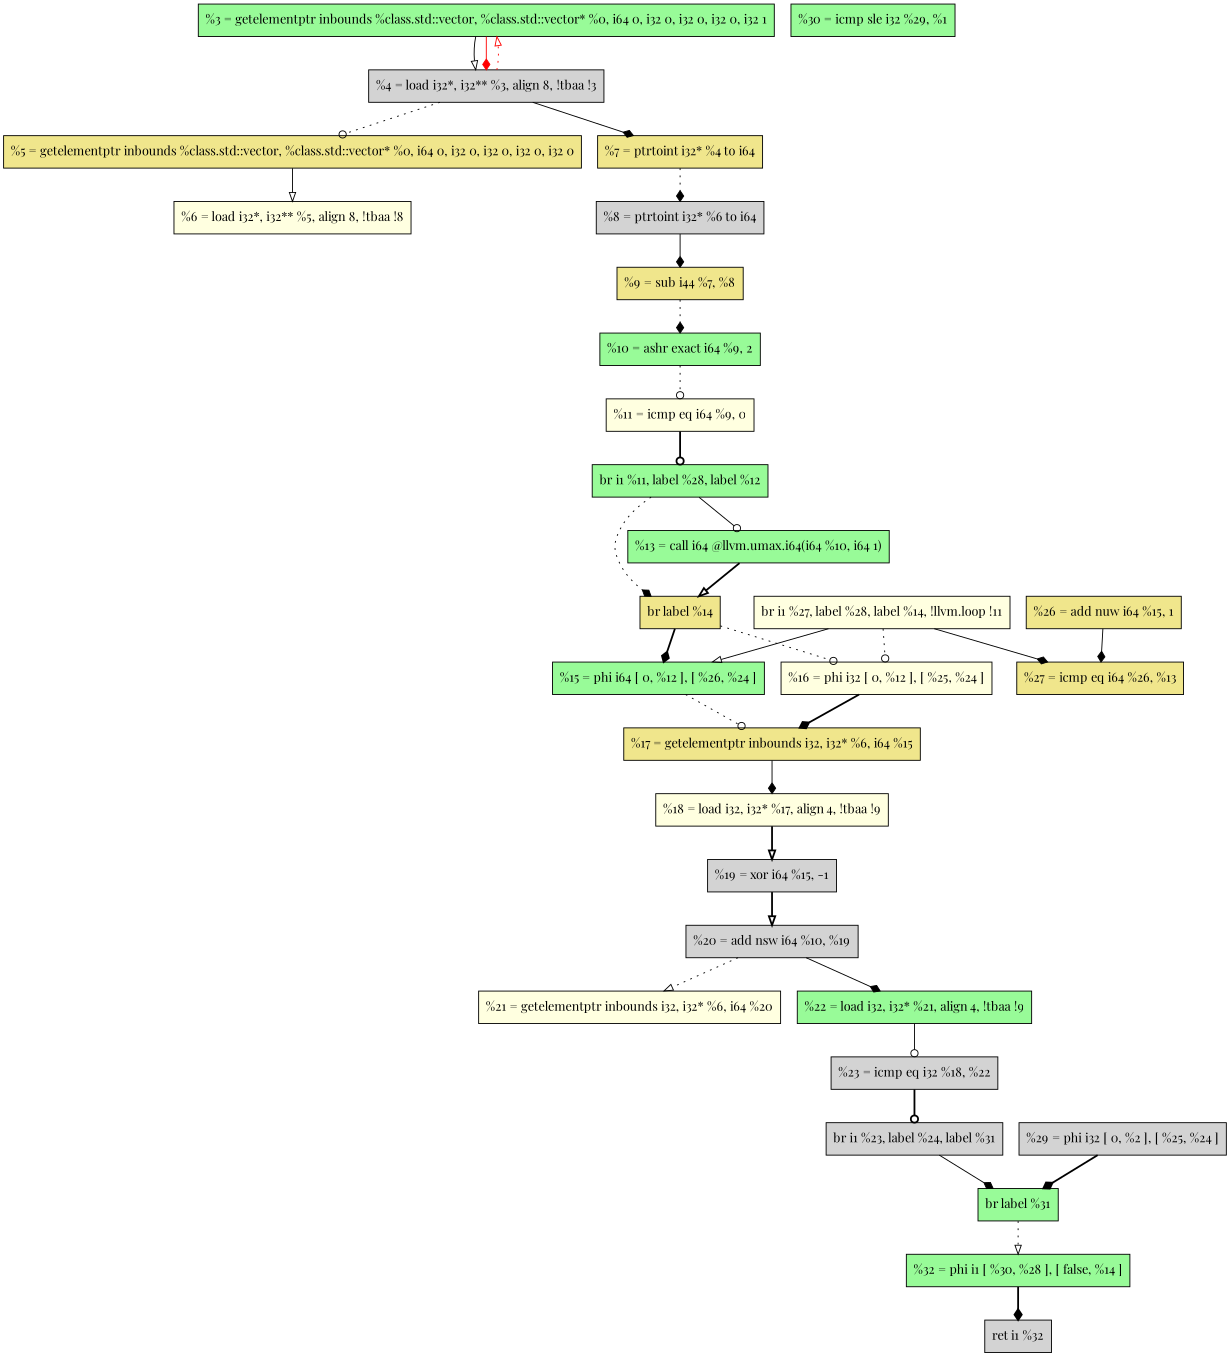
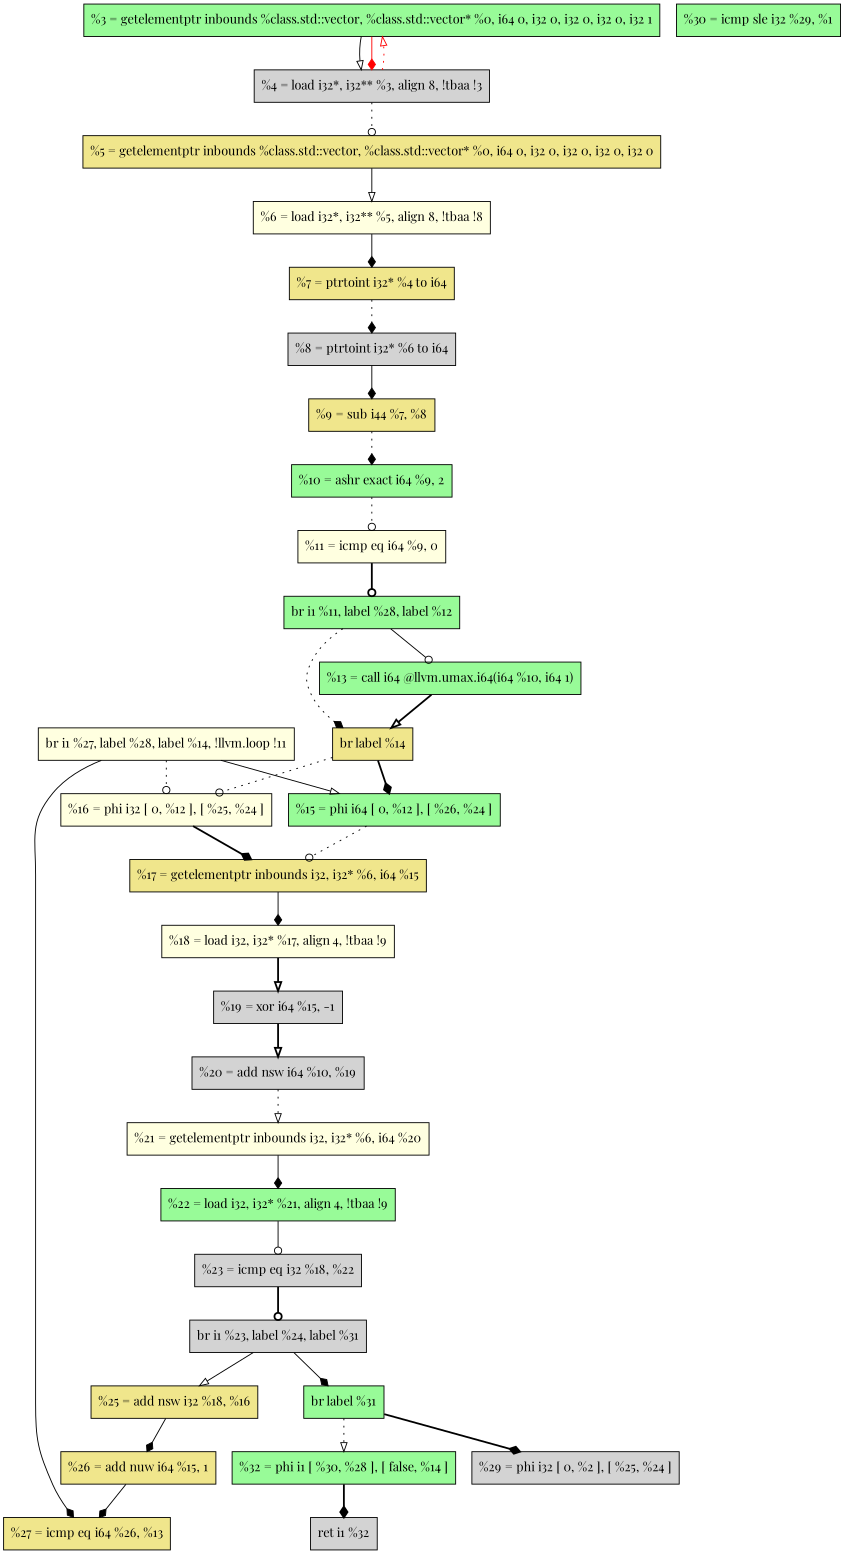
edge "%4 = load i32*, i32** %3, align 8, !tbaa !3" -> "%7 = ptrtoint i32* %4 to i64": now "%6 = load i32*, i32** %5, align 8, !tbaa !8" -> "%7 = ptrtoint i32* %4 to i64"
edge "%20 = add nsw i64 %10, %19" -> "%22 = load i32, i32* %21, align 4, !tbaa !9": now "%21 = getelementptr inbounds i32, i32* %6, i64 %20" -> "%22 = load i32, i32* %21, align 4, !tbaa !9"
edge "%29 = phi i32 [ 0, %2 ], [ %25, %24 ]" -> "br label %31": reversed
node "%25 = add nsw i32 %18, %16": added
